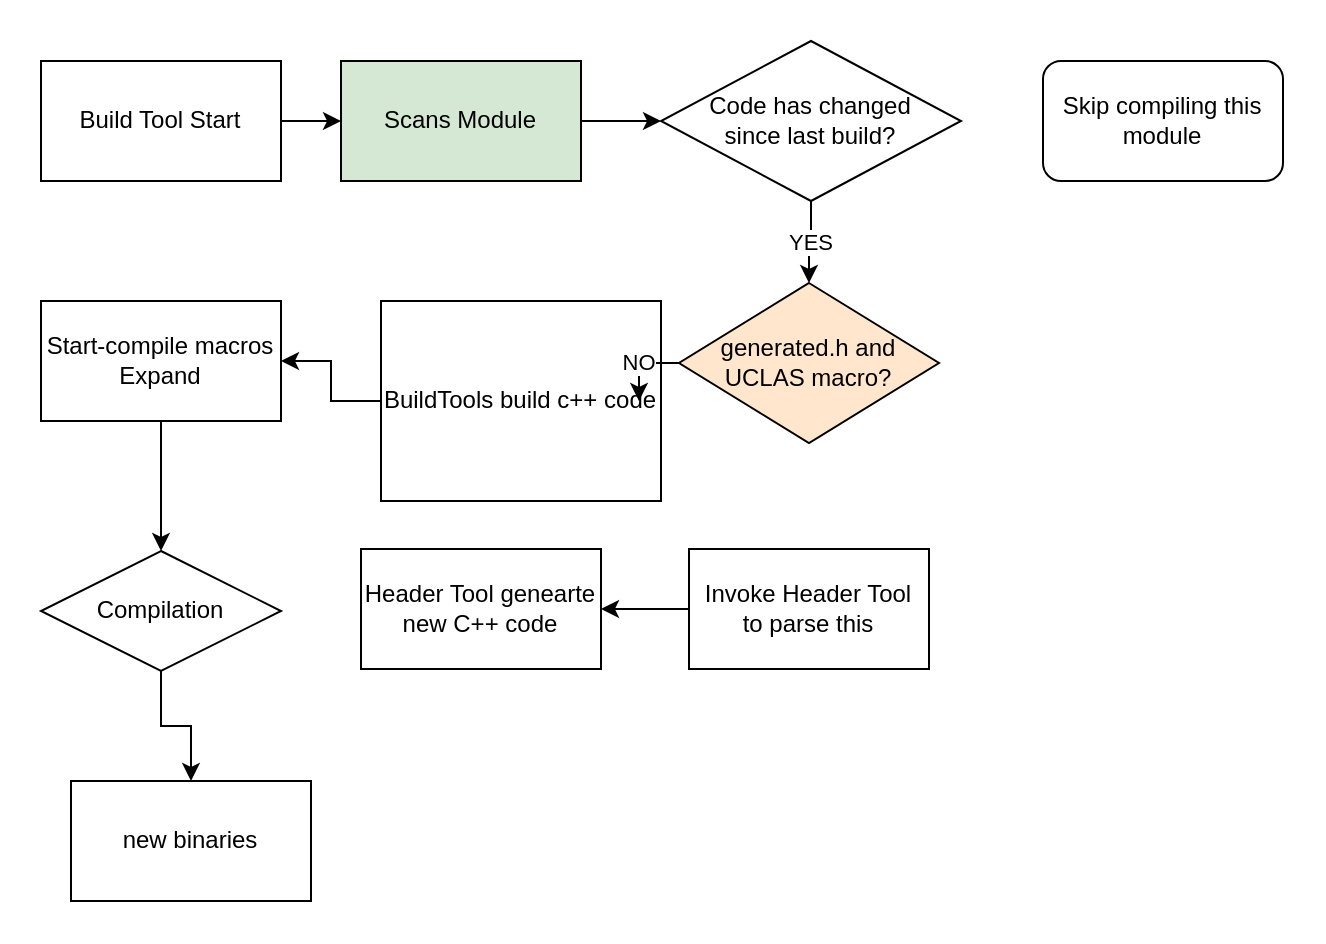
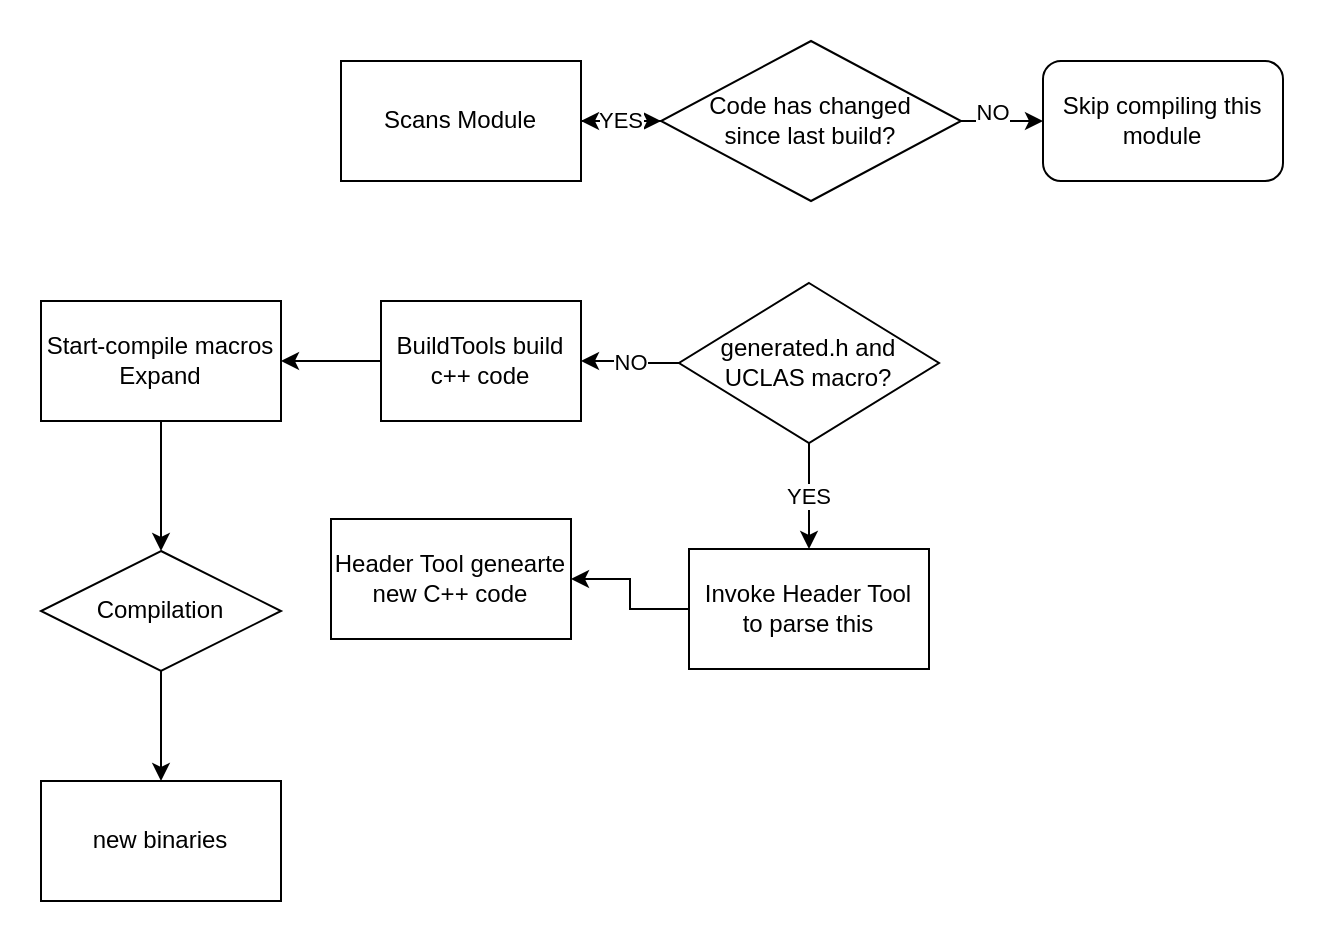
node "Build Tool Start": removed
edge "Build Tool Start" -> "Scans Module": removed
node "Scans Module": fillcolor #d5e8d4 -> #ffffff
edge "Code has changed since last build?" -> "Skip compiling this module": added, label "NO"
edge "Code has changed since last build?" -> "generated.h and UCLAS macro?": now "Code has changed since last build?" -> "Scans Module"
node "generated.h and UCLAS macro?": fillcolor #ffe6cc -> #ffffff
node "BuildTools build c++ code": size 280x200 -> 200x120
edge "generated.h and UCLAS macro?" -> "Invoke Header Tool to parse this": added, label "YES"
node "Header Tool genearte new C++ code": moved (481, 609) -> (451, 579)
node "new binaries": moved (191, 841) -> (161, 841)
